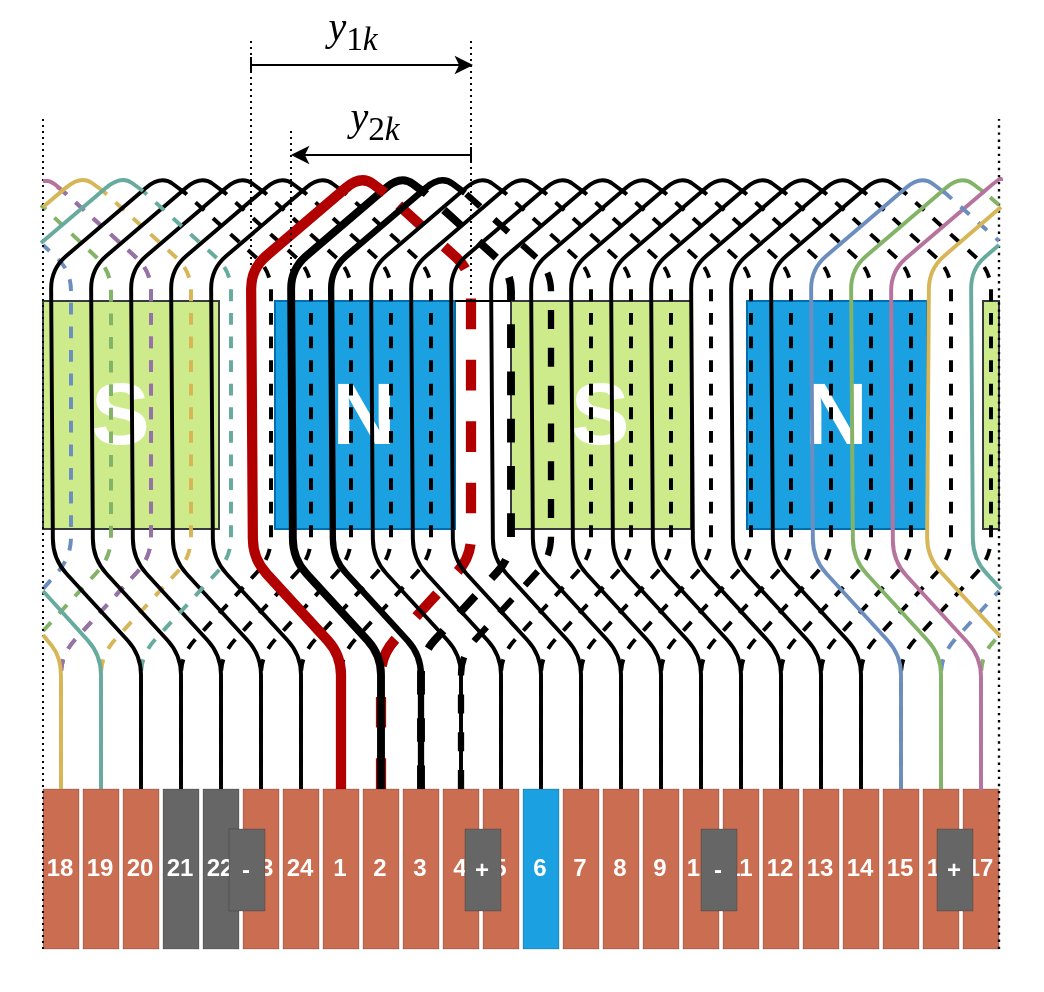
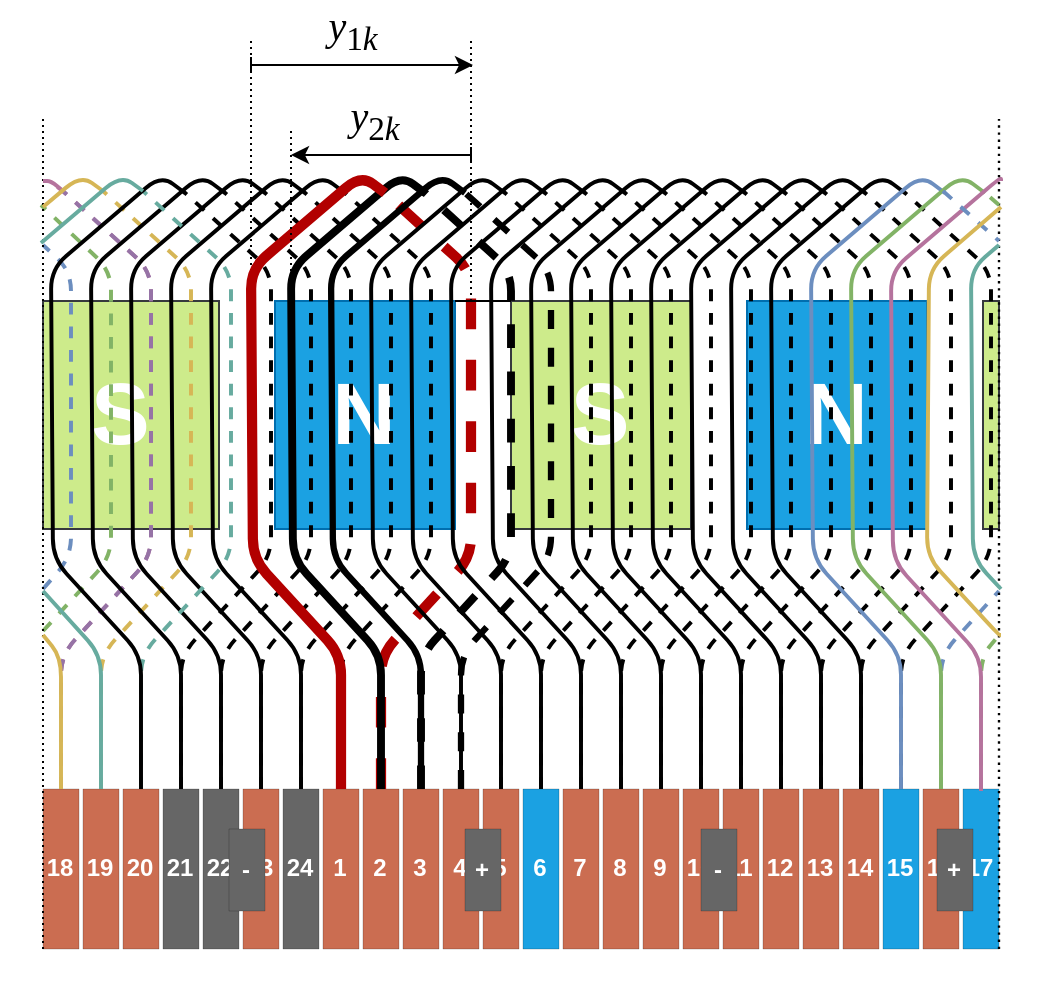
node "24": fillcolor #cb6d51 -> #666666
node "15": fillcolor #cb6d51 -> #1ba1e2
node "17": fillcolor #cb6d51 -> #1ba1e2
